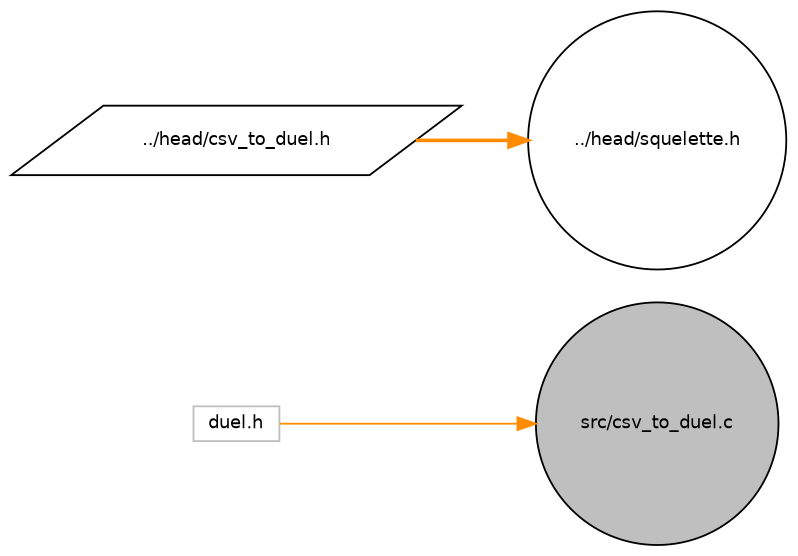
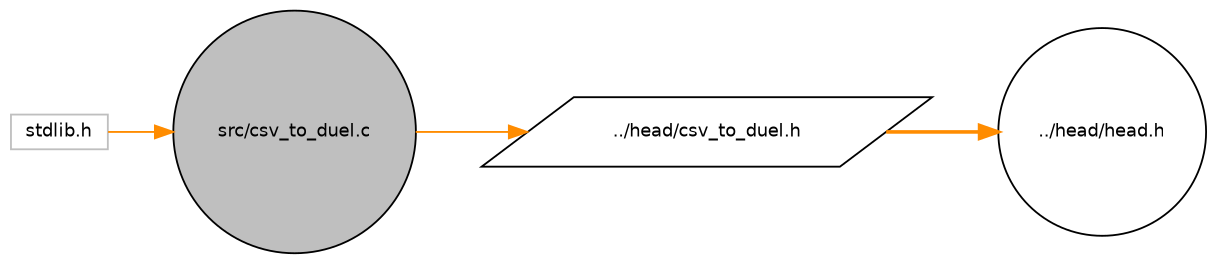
edge "src/csv_to_duel.c" -> "../head/csv_to_duel.h": added
node "../head/squelette.h": label "../head/squelette.h" -> "../head/head.h"
node "duel.h": label "duel.h" -> "stdlib.h"
